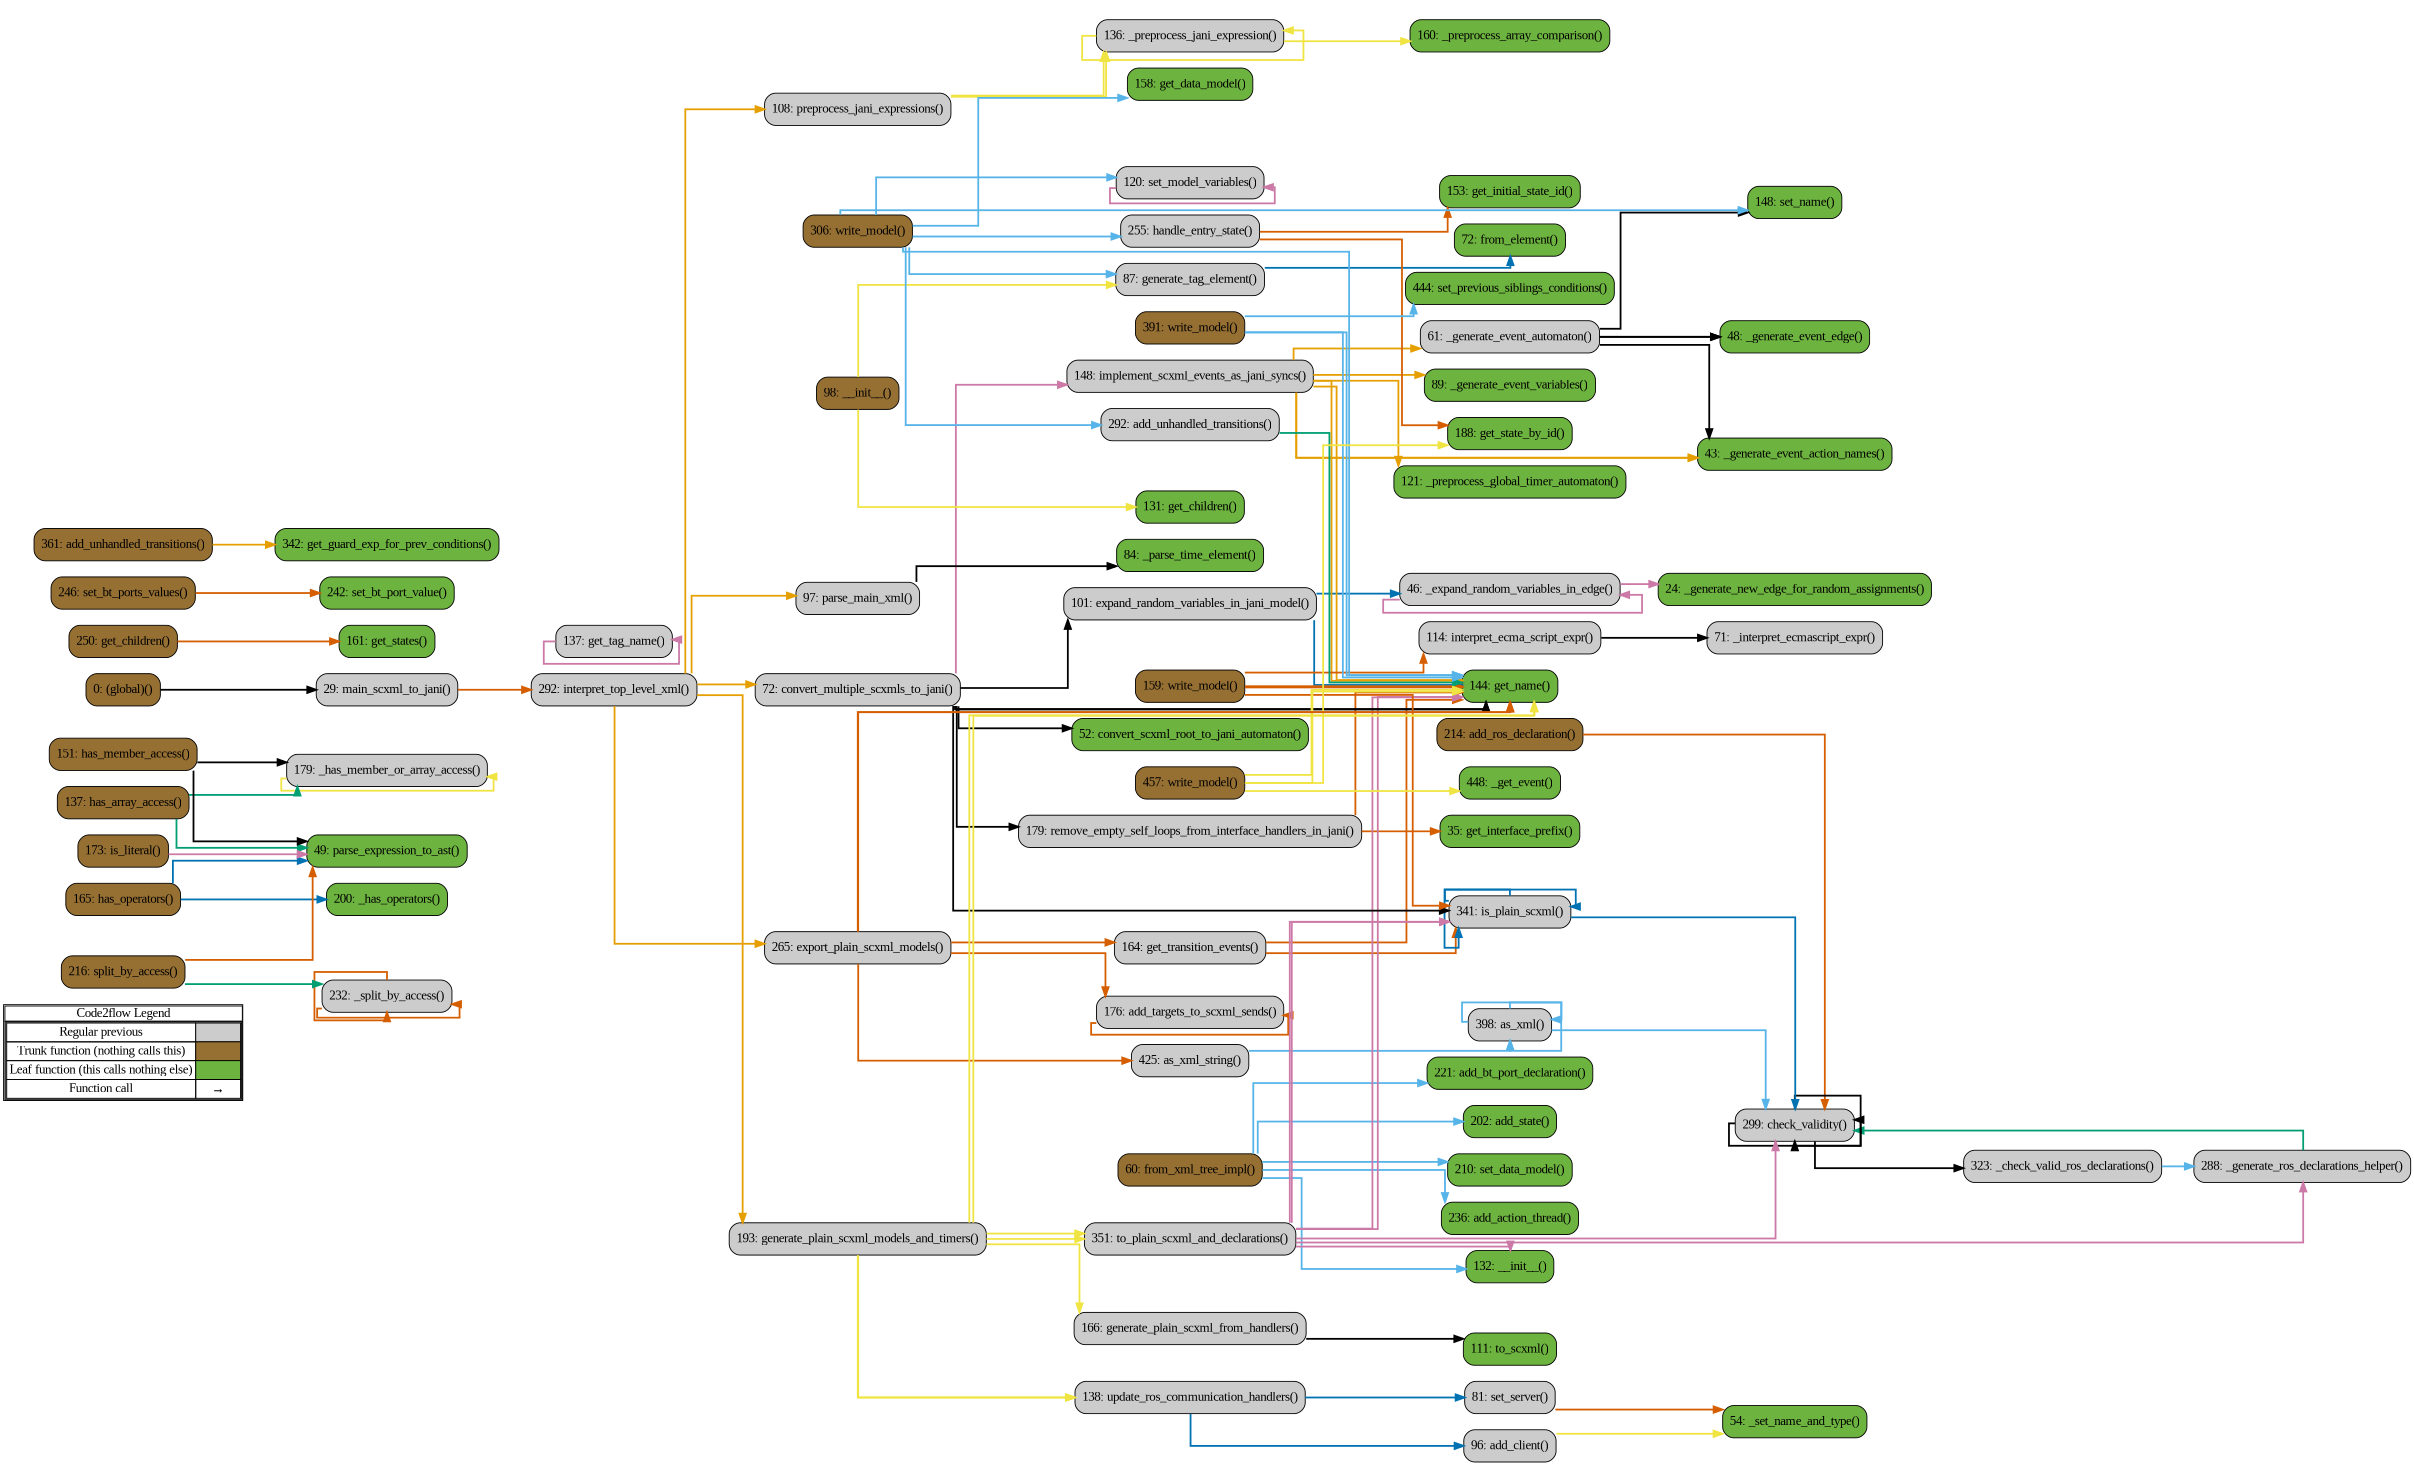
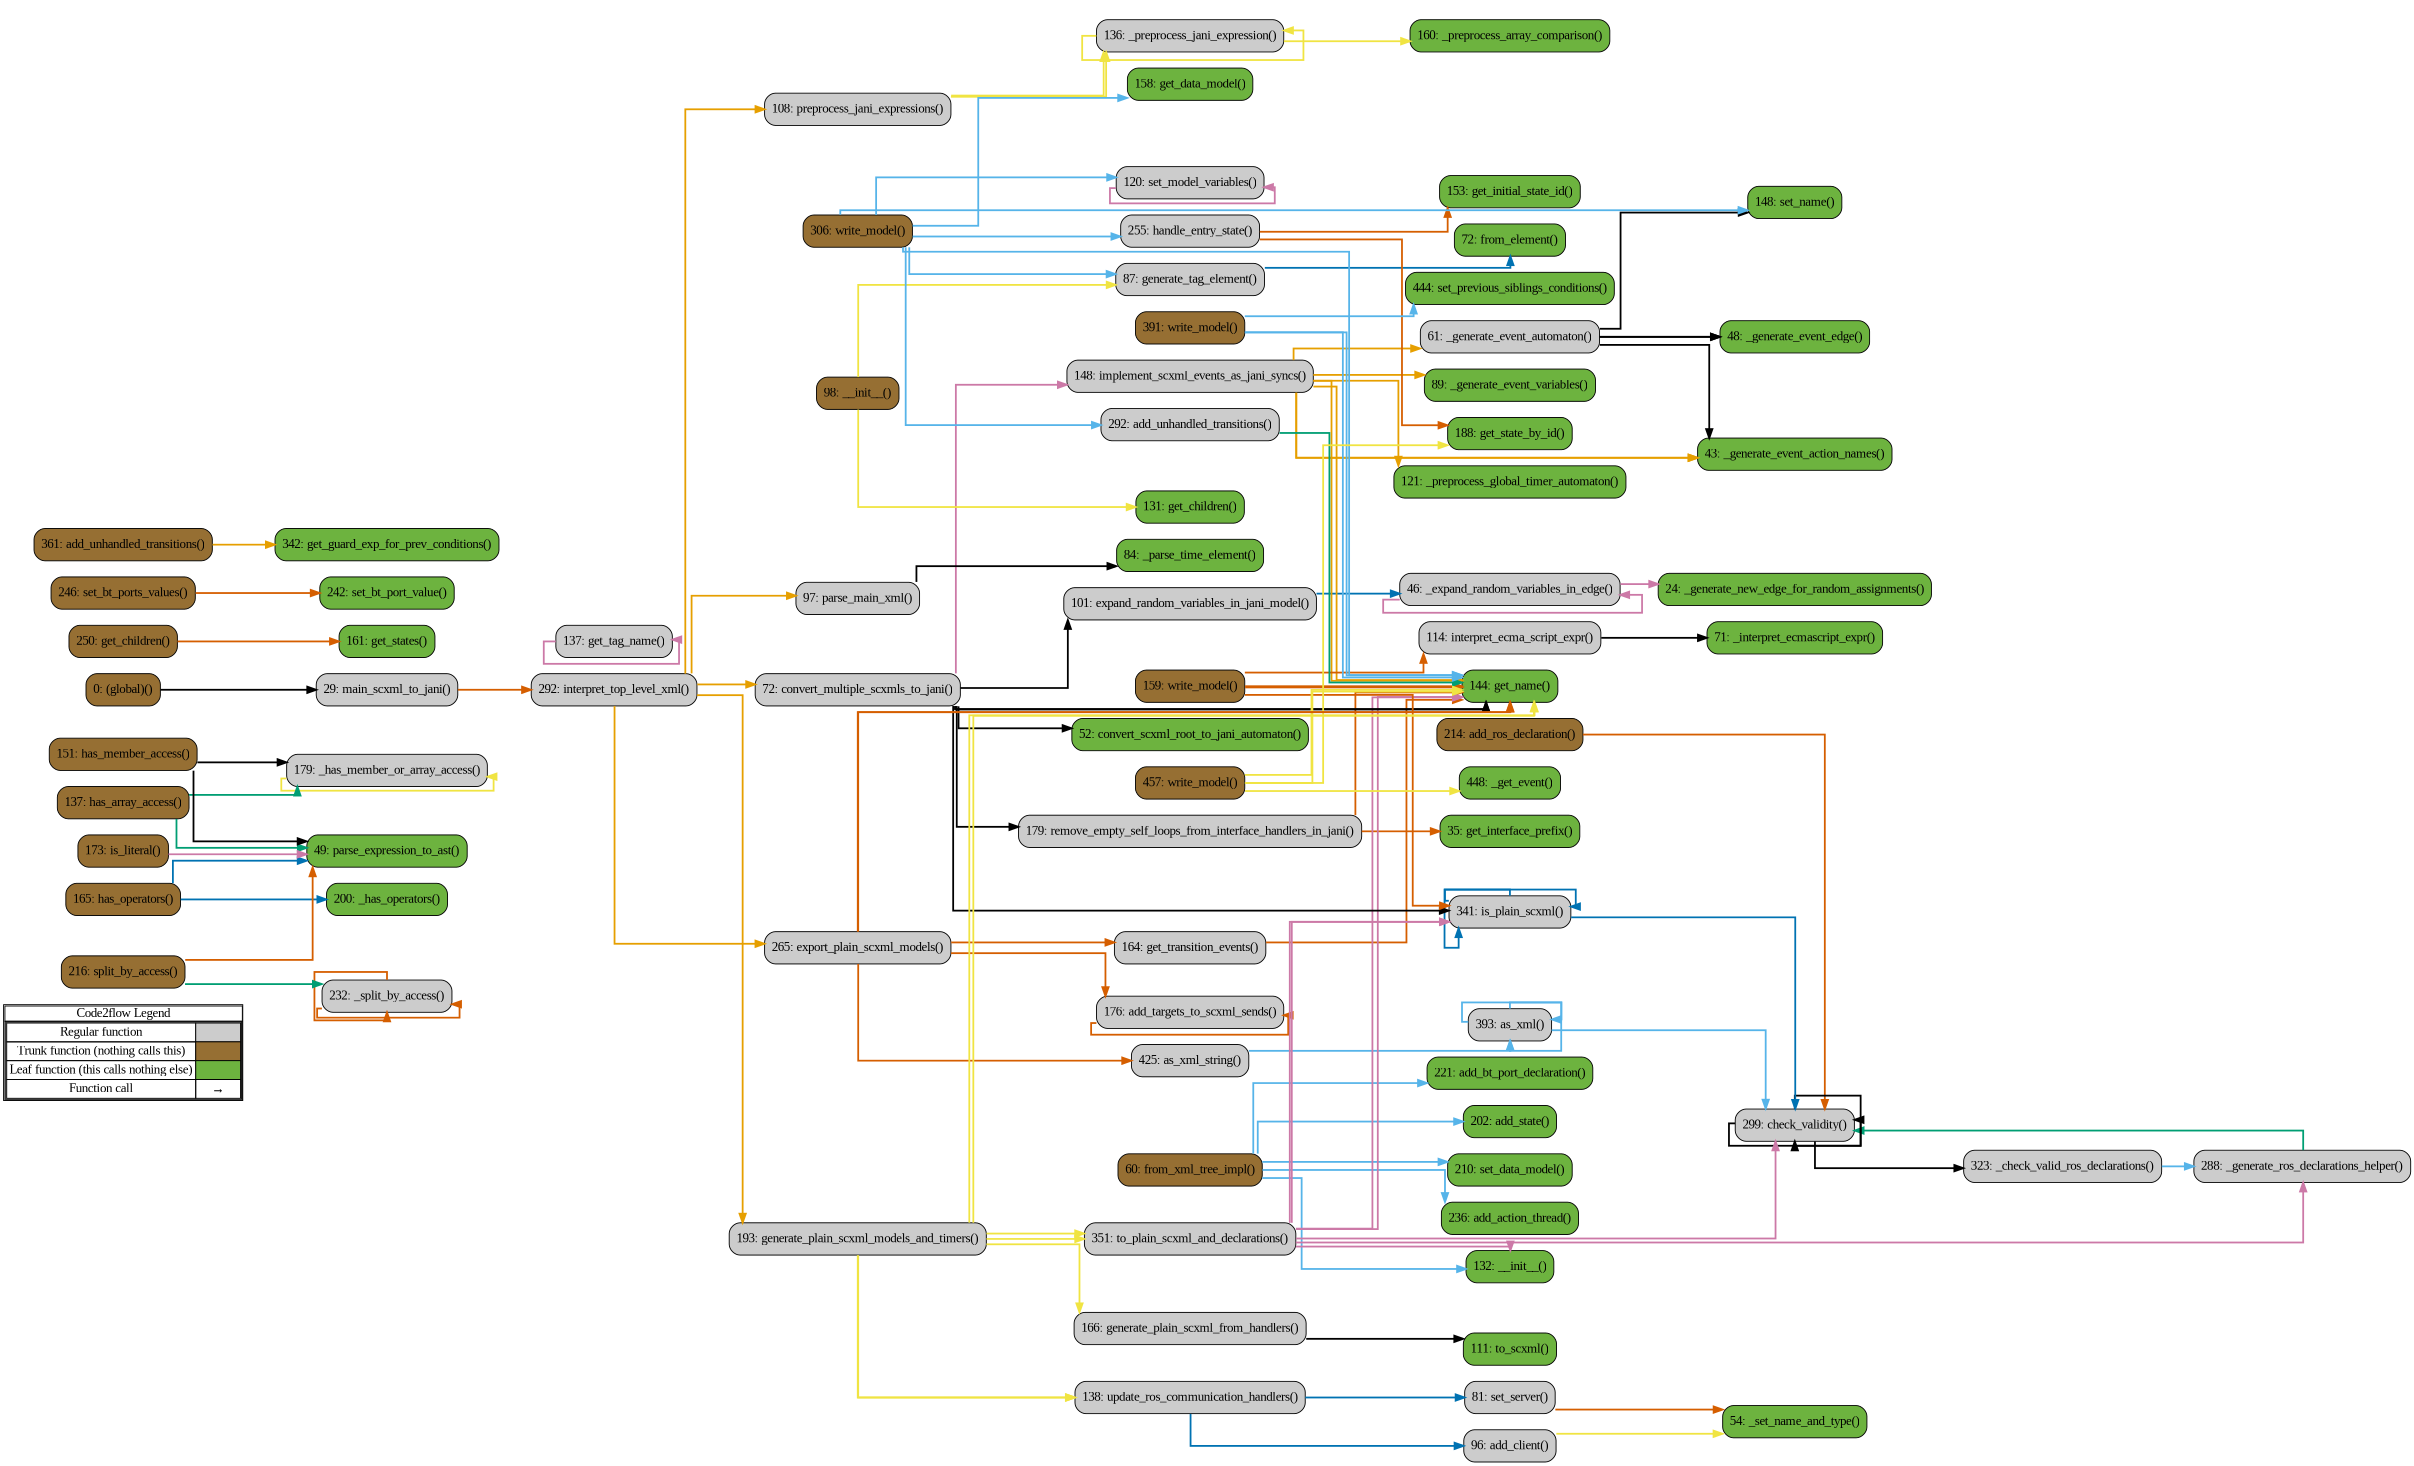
node "71: _interpret_ecmascript_expr()": fillcolor #cccccc -> #6db33f
edge "101: expand_random_variables_in_jani_model()" -> "144: get_name()": removed
edge "164: get_transition_events()" -> "341: is_plain_scxml()": removed
node "398: as_xml()": label "398: as_xml()" -> "393: as_xml()"
node "Code2flow Legend": text "Regular previous" -> "Regular function"
